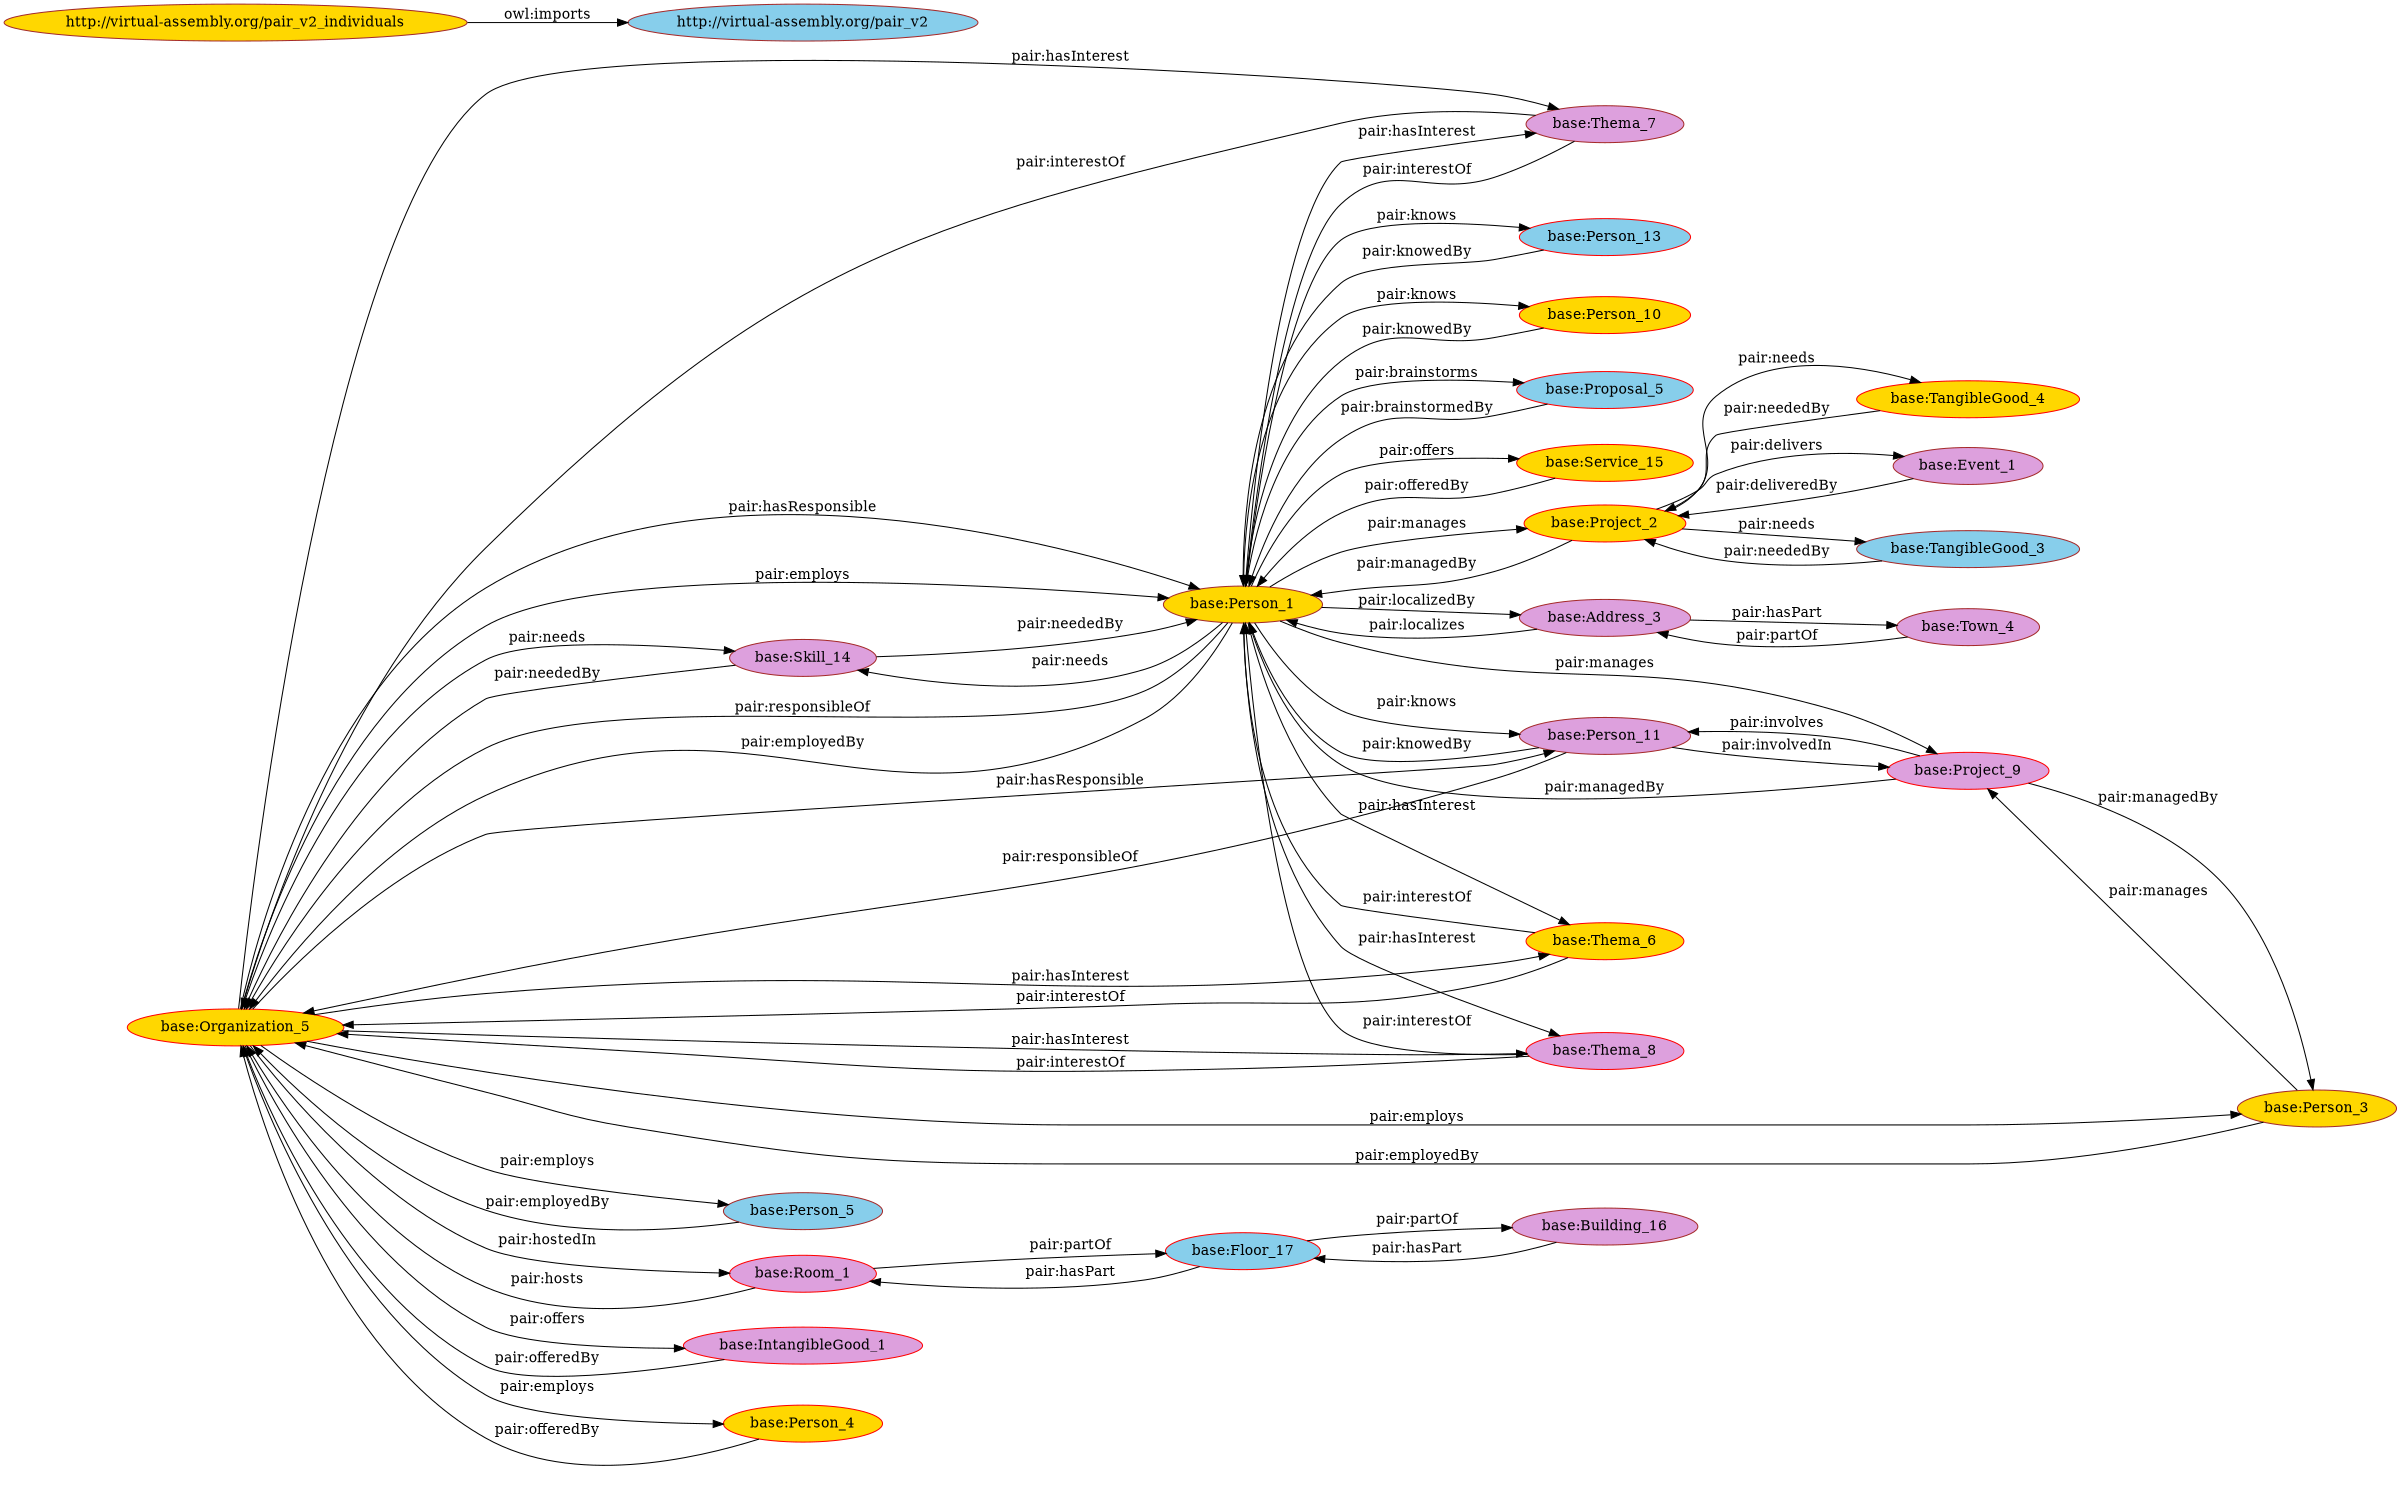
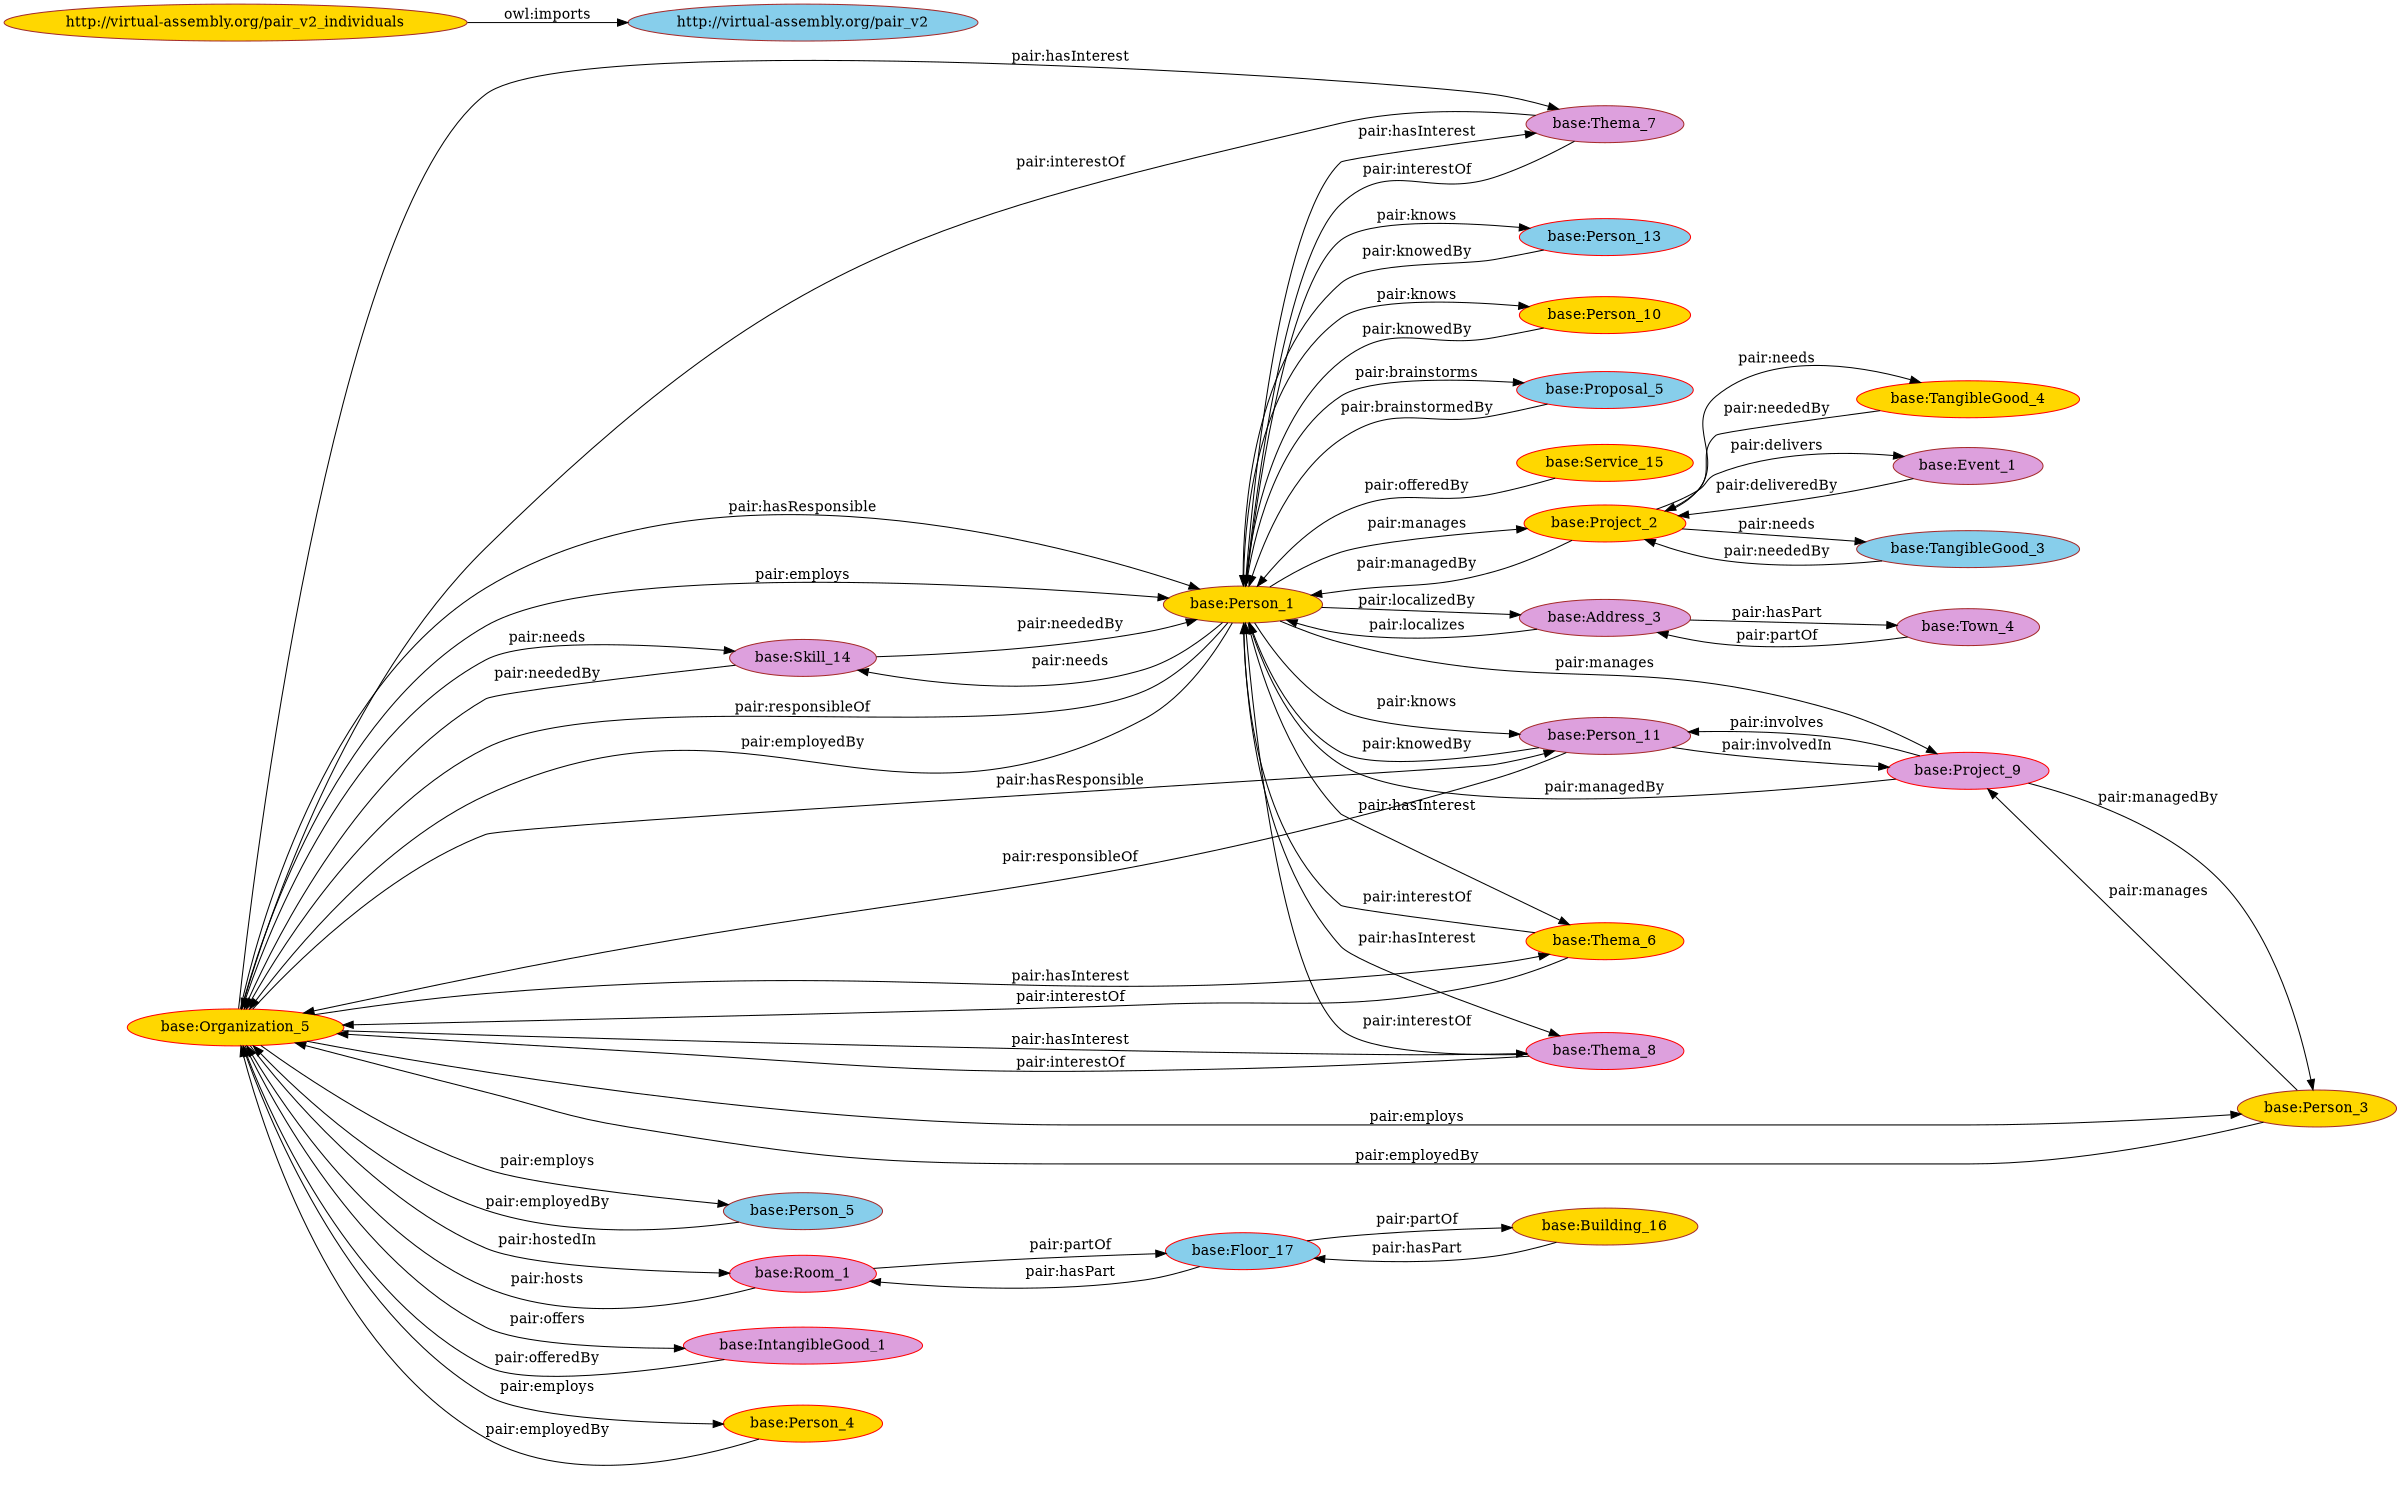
edge "base:Person_1" -> "base:Service_15": removed, label "pair:offers"
node "base:Building_16": fillcolor plum -> gold
edge "base:Person_4" -> "base:Organization_5": label "pair:offeredBy" -> "pair:employedBy"
